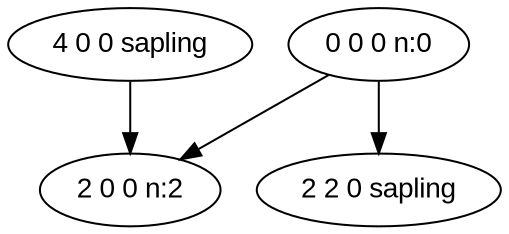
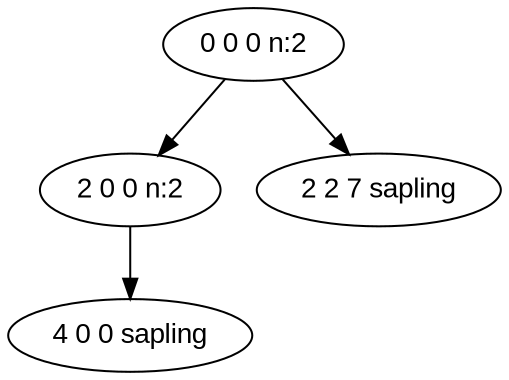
node "0 0 0 n:0": label "0 0 0 n:0" -> "0 0 0 n:2"
edge "4 0 0 sapling" -> "2 0 0 n:2": reversed
node "2 2 0 sapling": label "2 2 0 sapling" -> "2 2 7 sapling"
